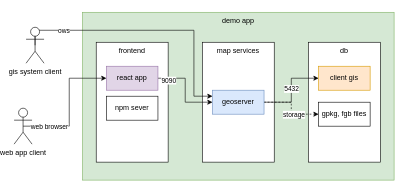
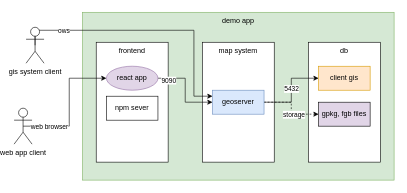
node "map services": label "map services" -> "map system"
node "react app": shape rectangle -> ellipse
node "gpkg, fgb files": fillcolor #ffffff -> #e1d5e7
